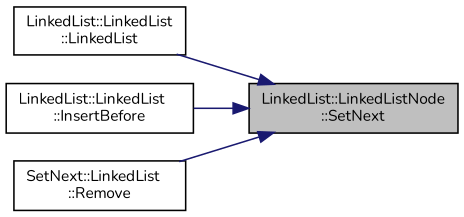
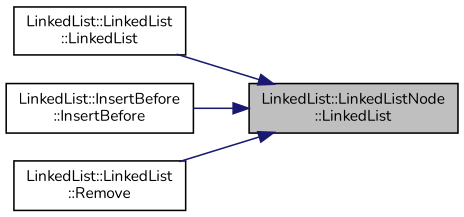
node "LinkedList::LinkedList ::InsertBefore": label "LinkedList::LinkedList ::InsertBefore" -> "LinkedList::InsertBefore ::InsertBefore"
node "LinkedList::LinkedListNode ::SetNext": label "LinkedList::LinkedListNode ::SetNext" -> "LinkedList::LinkedListNode ::LinkedList"
node "SetNext::LinkedList ::Remove": label "SetNext::LinkedList ::Remove" -> "LinkedList::LinkedList ::Remove"
